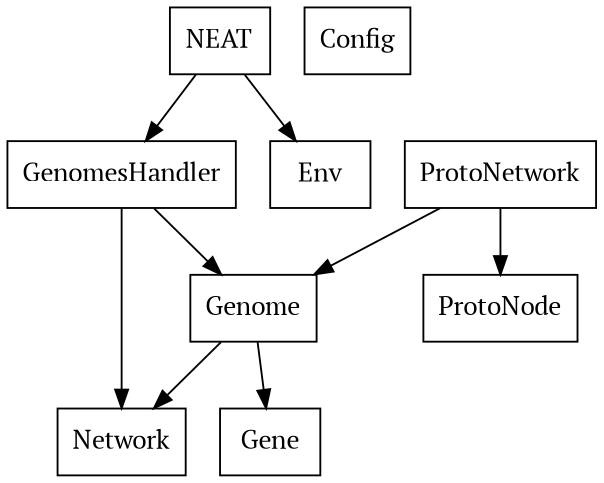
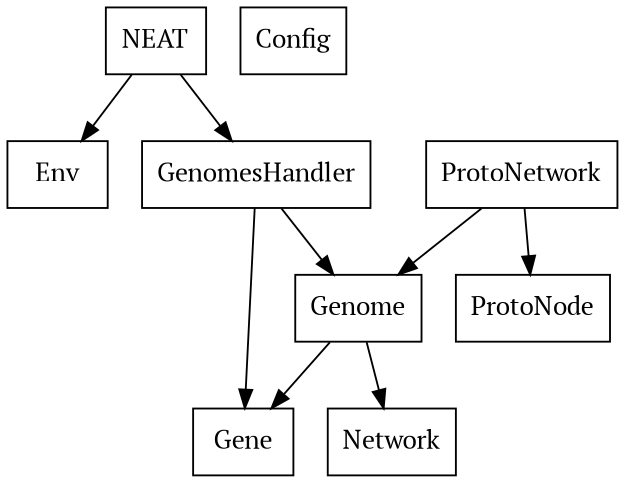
edge "GenomesHandler" -> "Network": now "GenomesHandler" -> "Gene"
